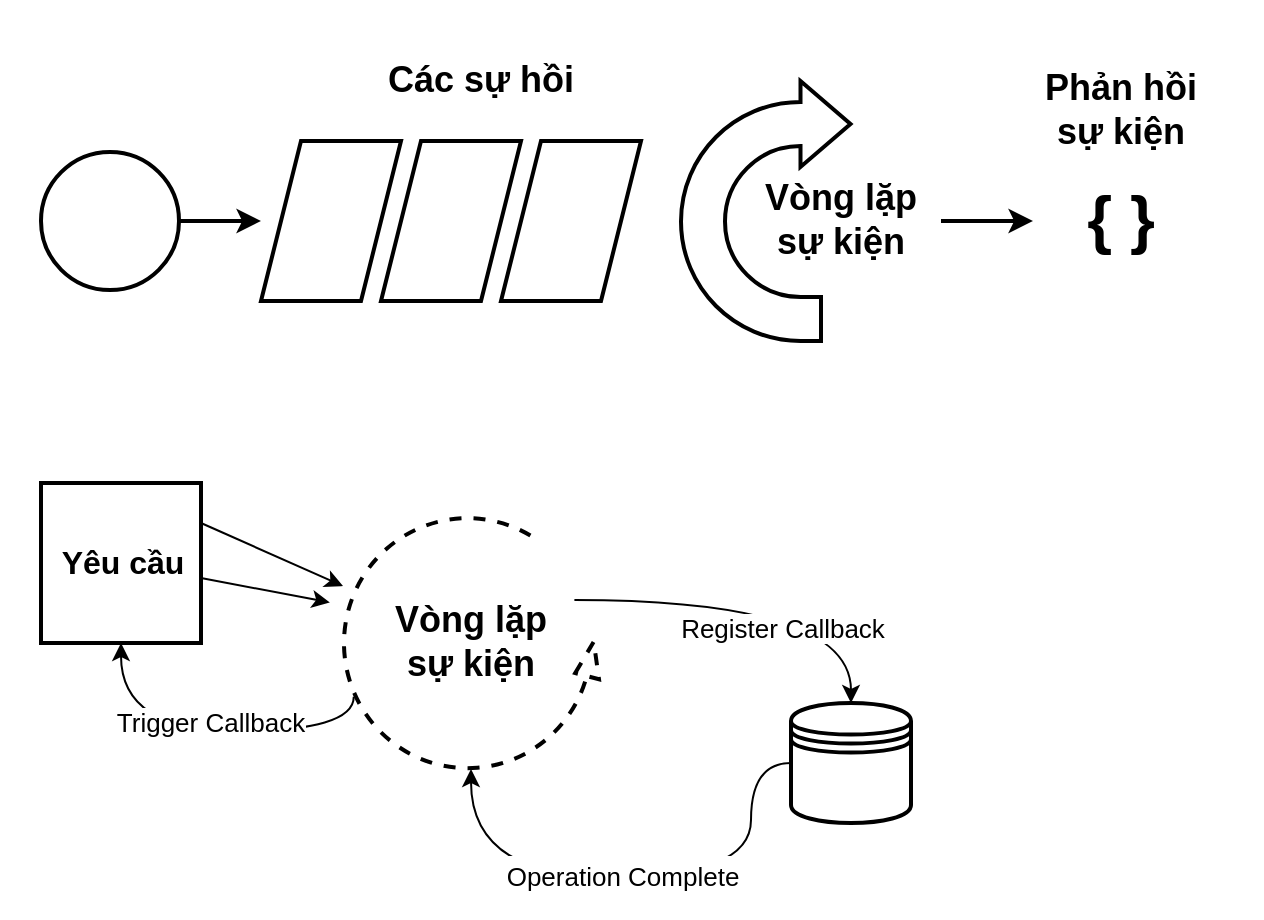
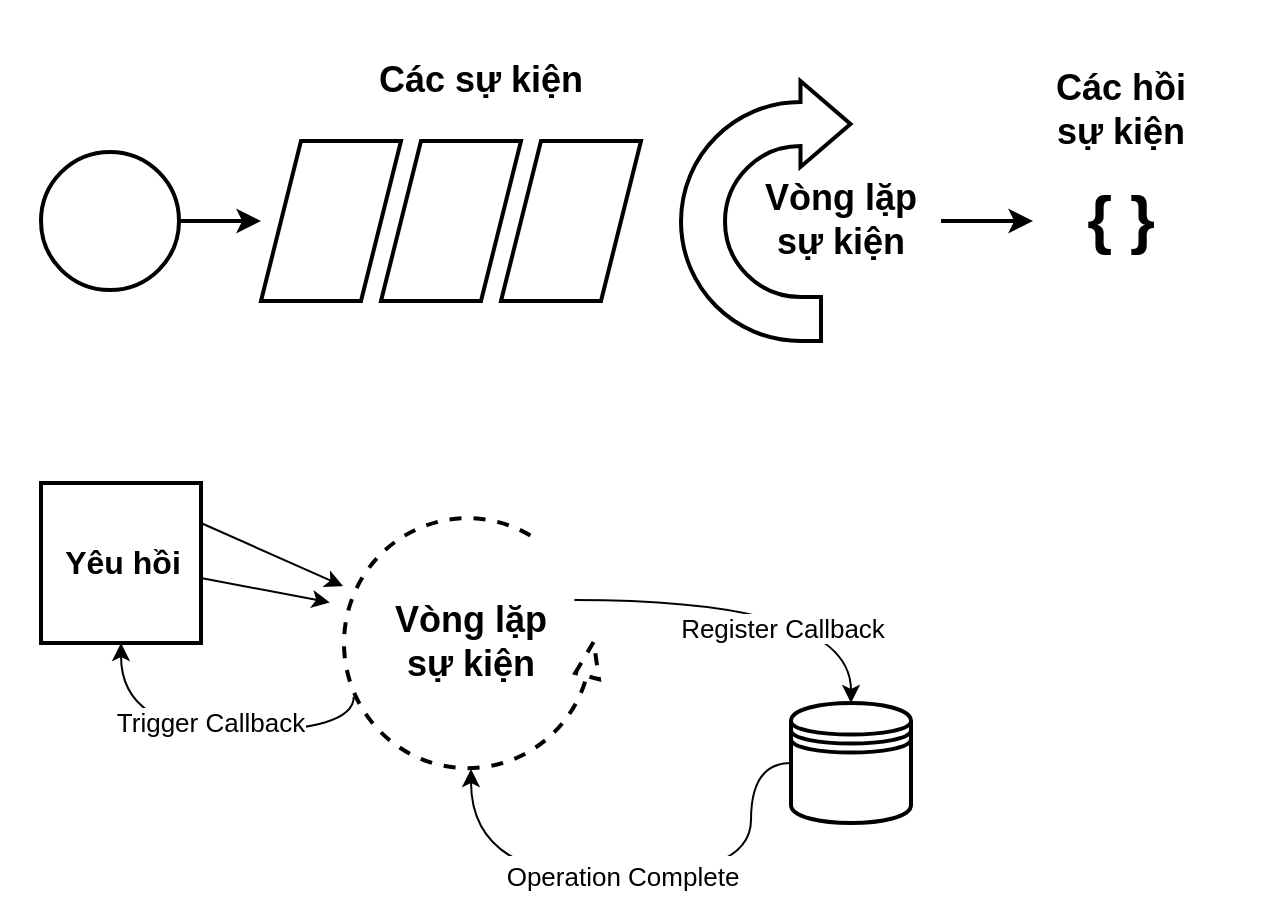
node "Các sự hồi": label "Các sự hồi" -> "Các sự kiện"
node "Phản hồi sự kiện": label "Phản hồi sự kiện" -> "Các hồi sự kiện"
node "Yêu cầu": label "Yêu cầu" -> "Yêu hồi"
